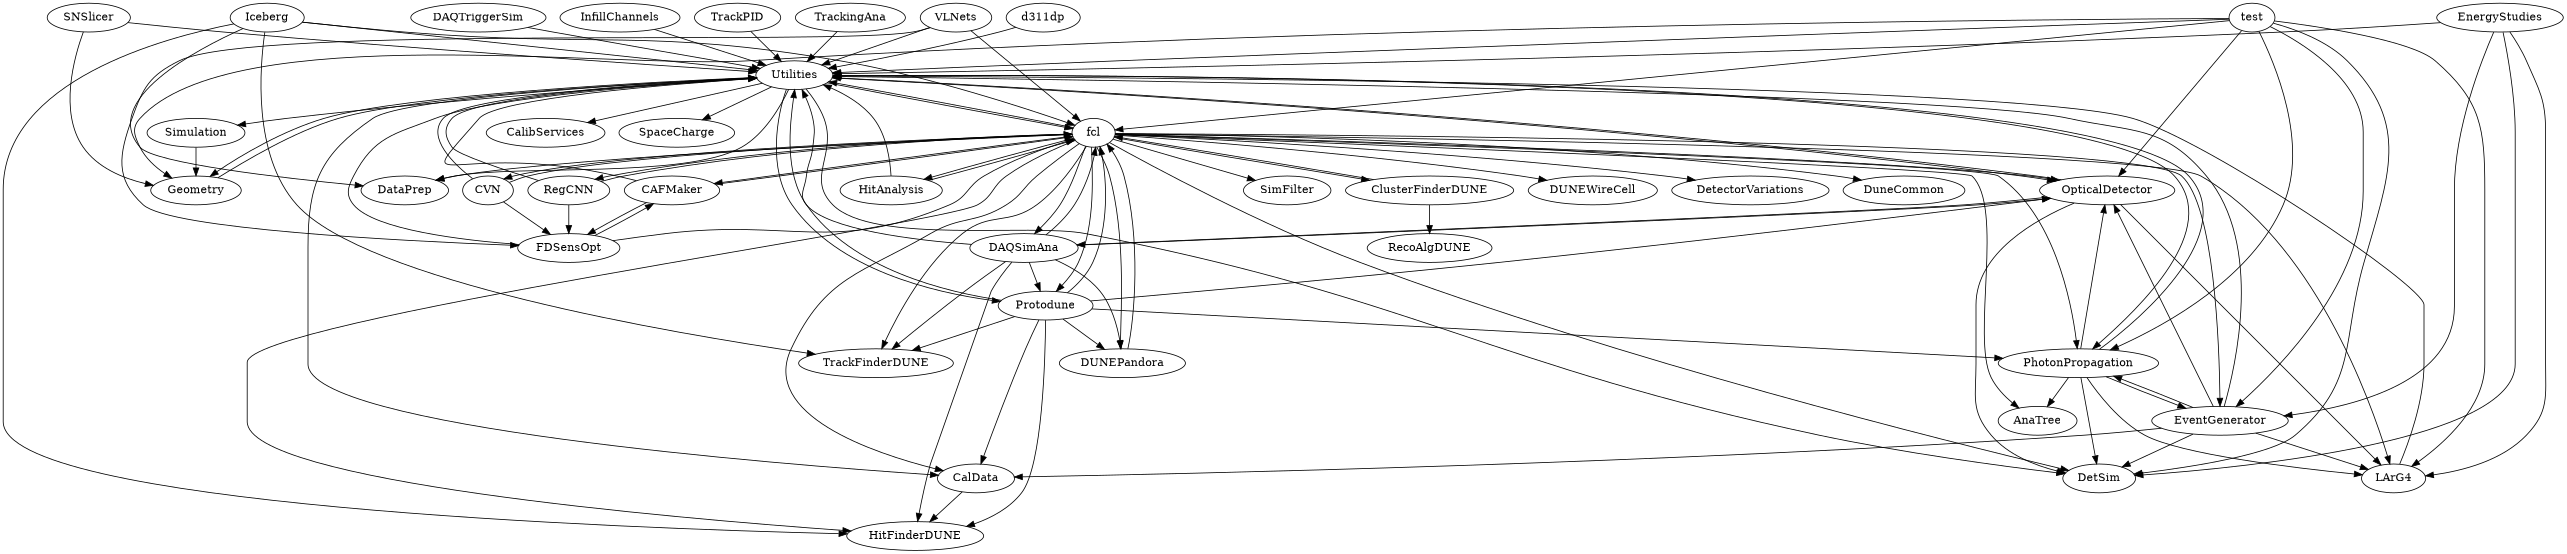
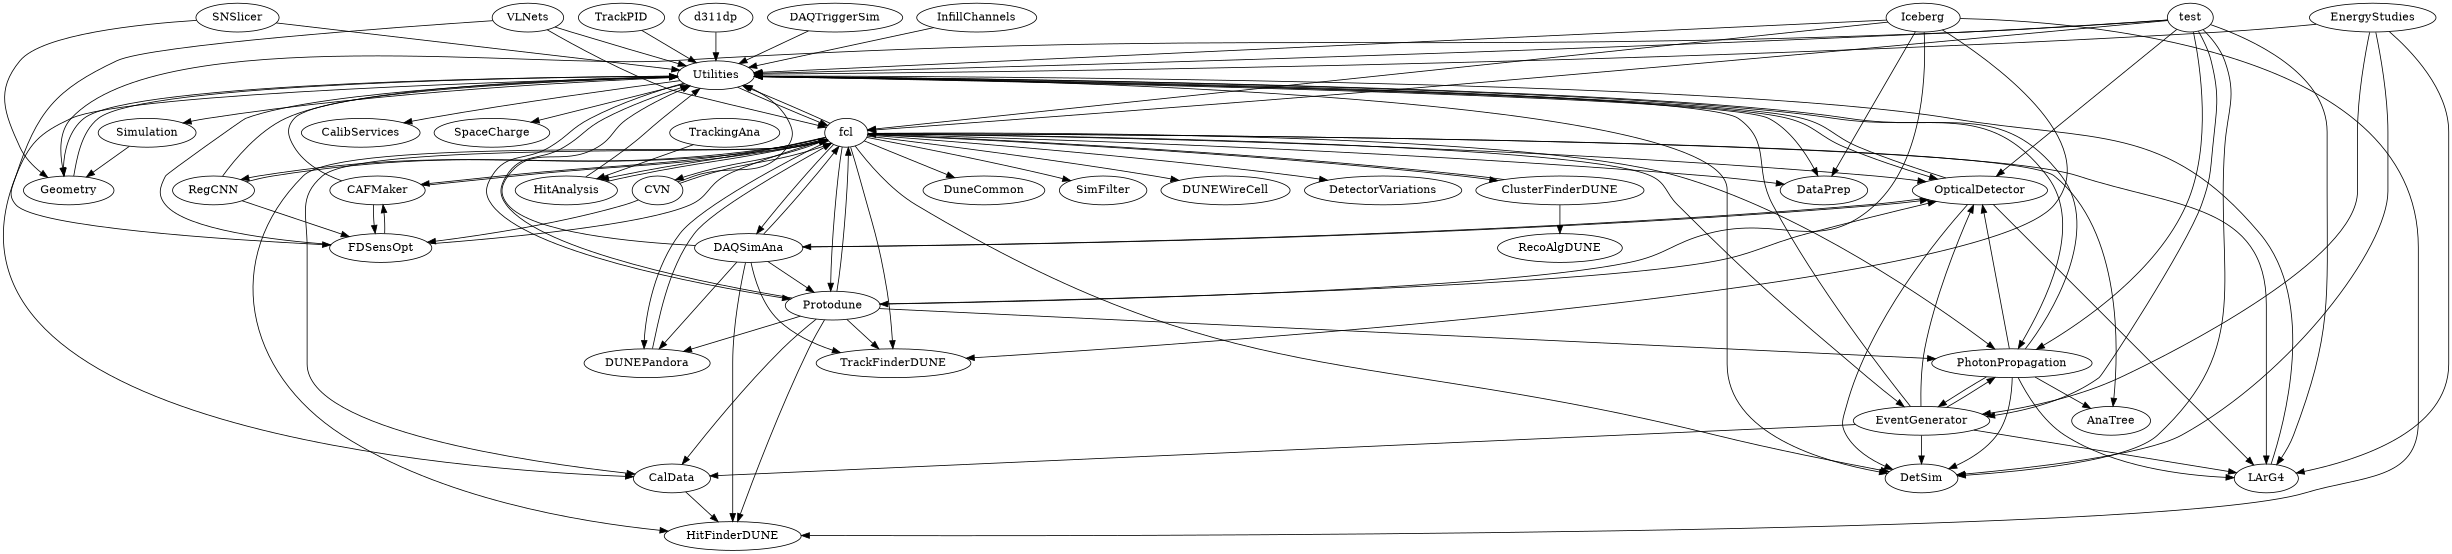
edge "TrackingAna" -> "Utilities": now "TrackingAna" -> "HitAnalysis"
edge "Iceberg" -> "Protodune": added
